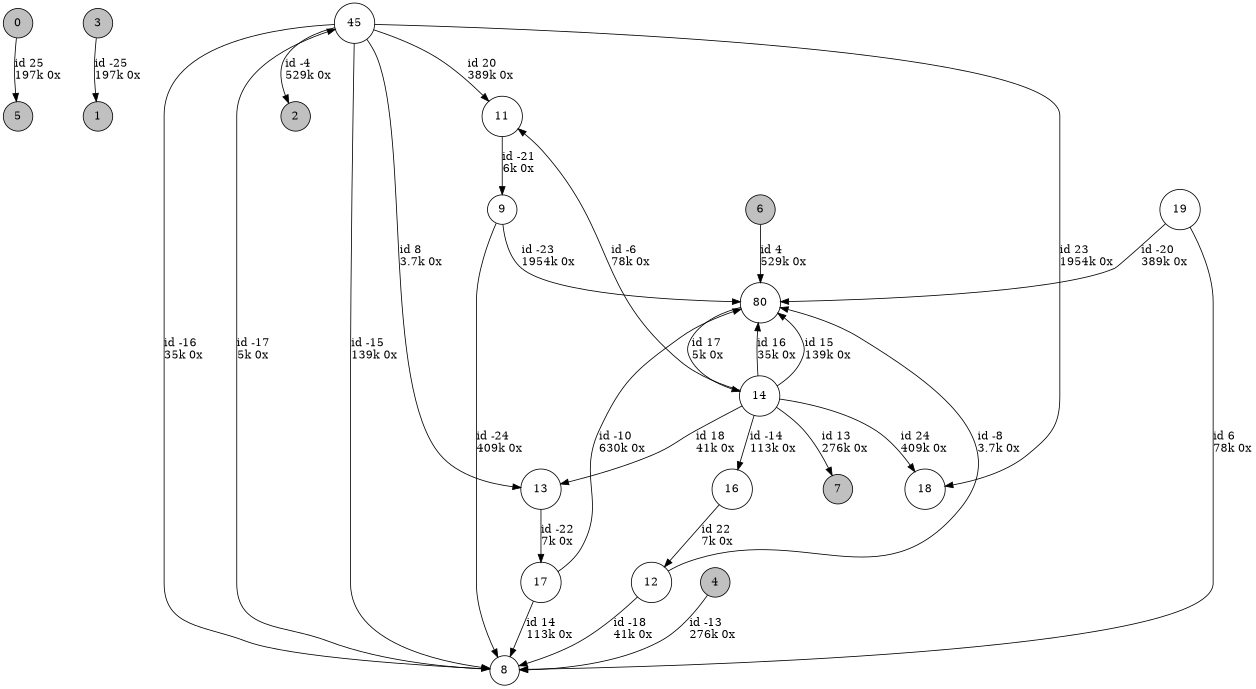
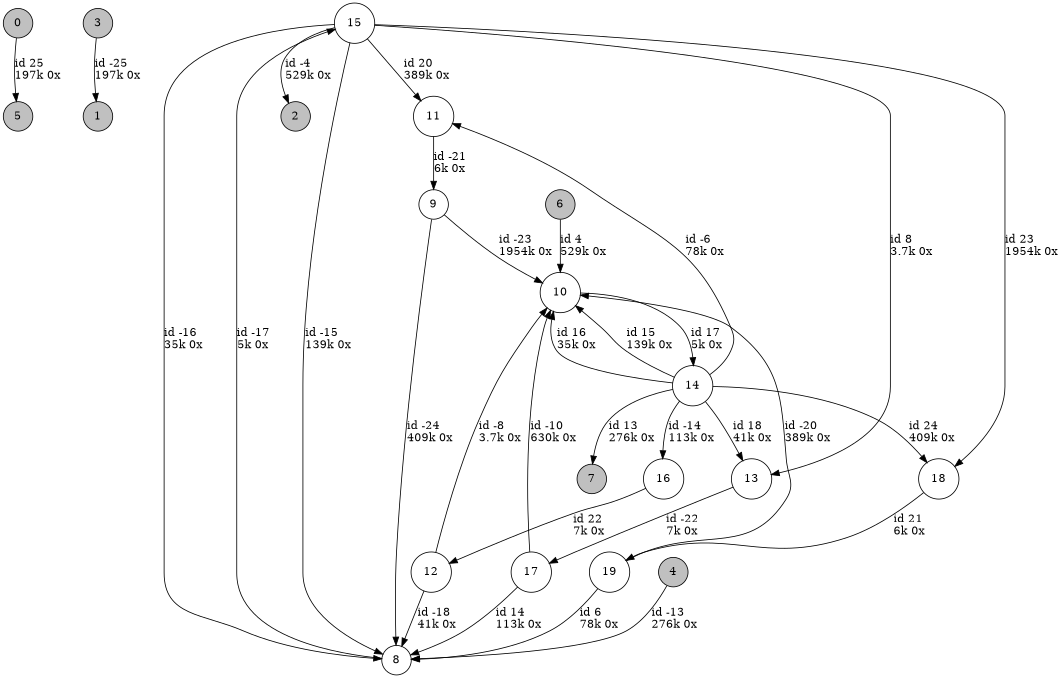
node "45": label "45" -> "15"
node "80": label "80" -> "10"
edge "18" -> "19": added, label "id 21 6k 0x"
